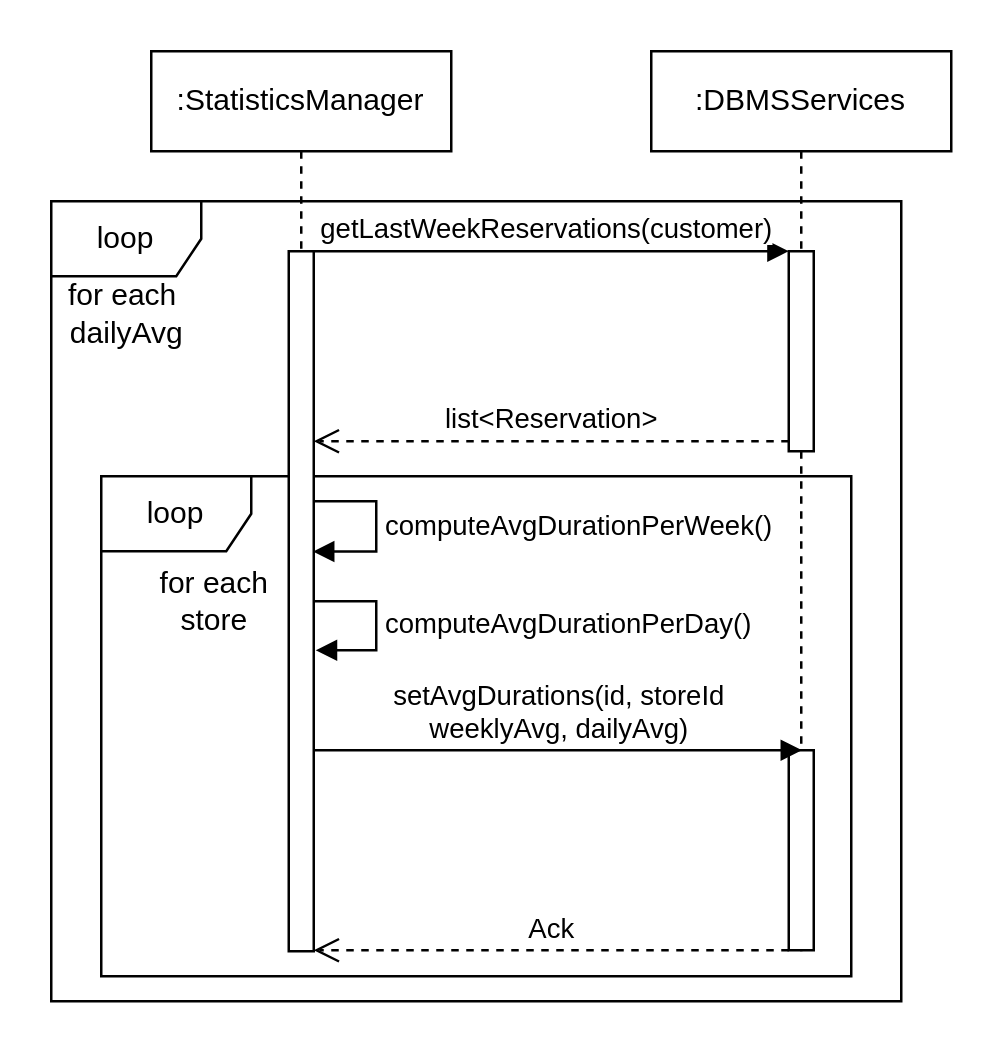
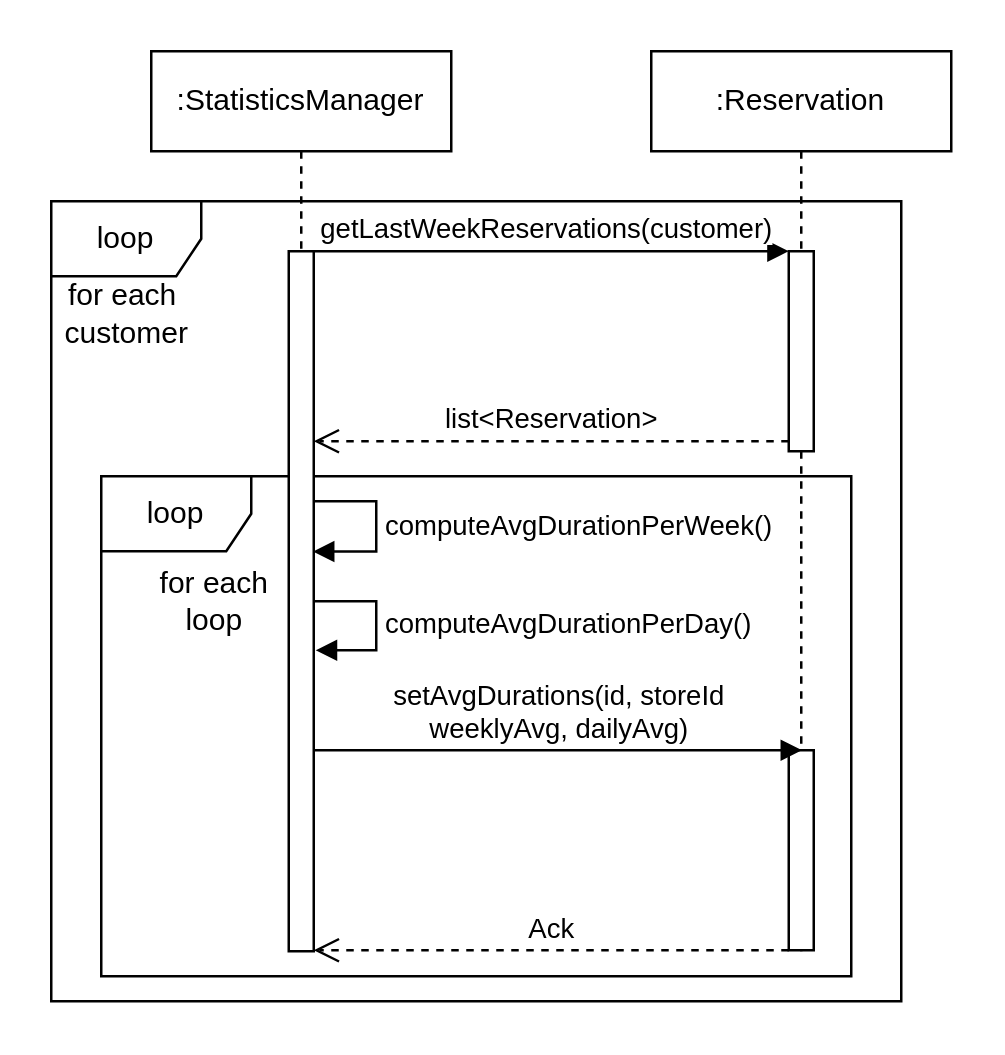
node ":DBMSServices": label ":DBMSServices" -> ":Reservation"
node "for each dailyAvg": label "for each dailyAvg" -> "for each customer"
node "for each store": label "for each store" -> "for each loop"
